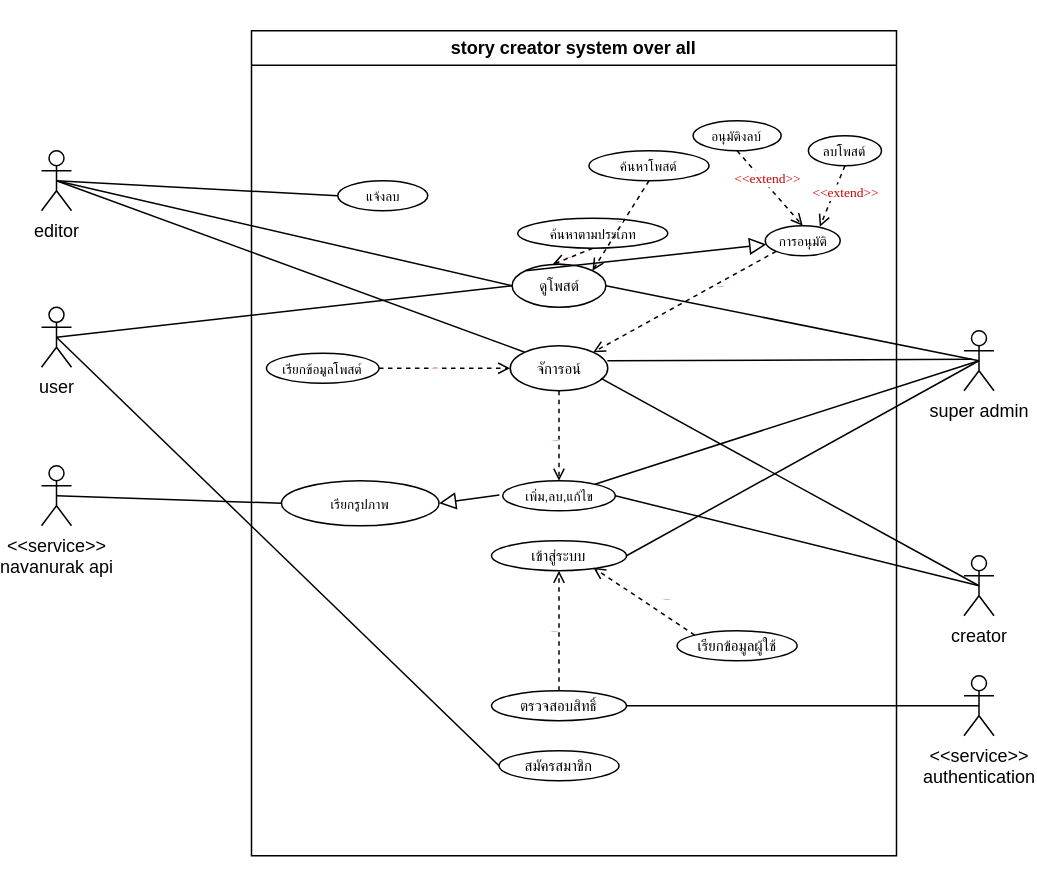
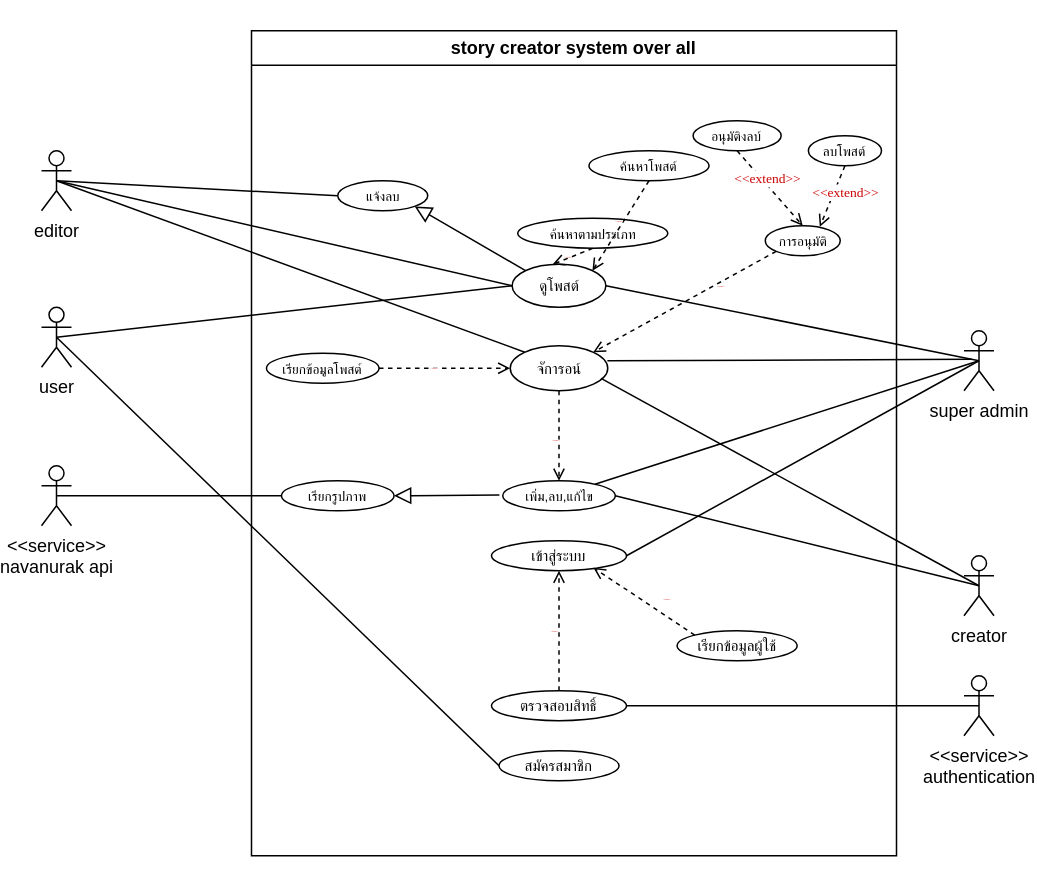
edge "ดูโพสต์" -> "การอนุมัติ": now "ดูโพสต์" -> "แจ้งลบ"
node "เรียกรูปภาพ": size 158x45 -> 113x30
